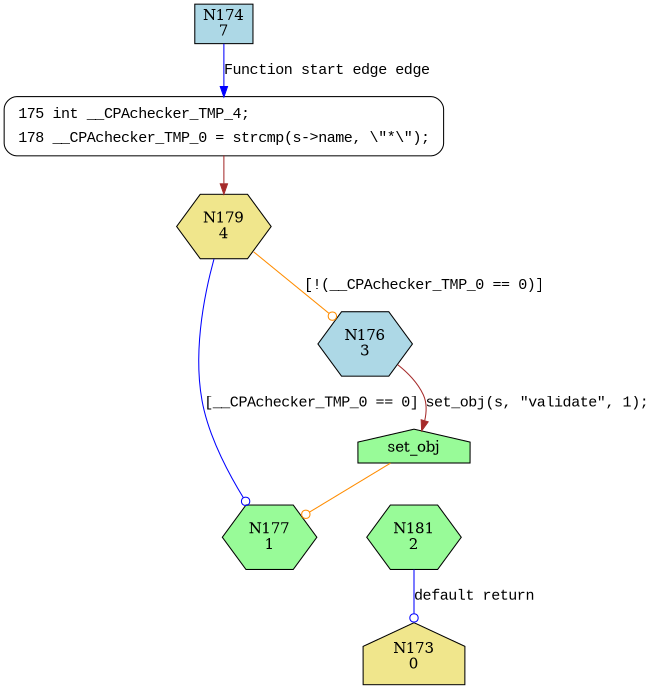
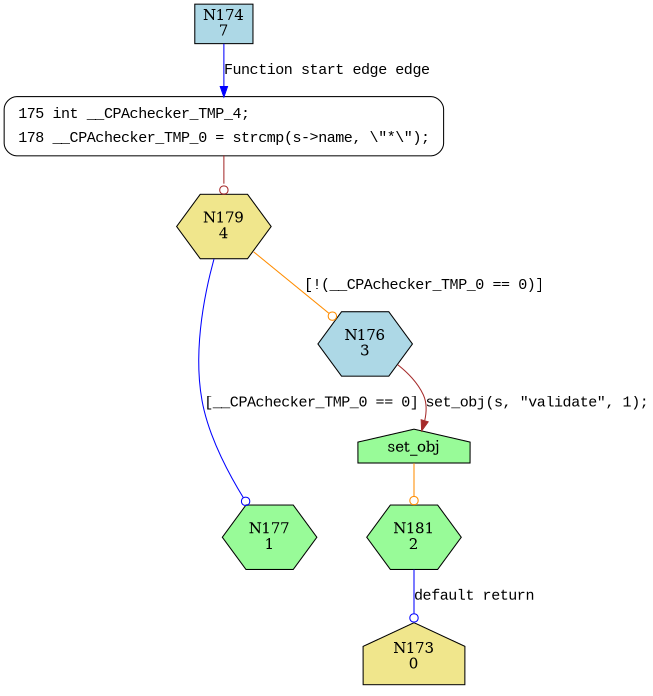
edge "175" -> "N179 4": arrowhead normal -> odot
edge "set_obj" -> "N177 1": now "set_obj" -> "N181 2"
